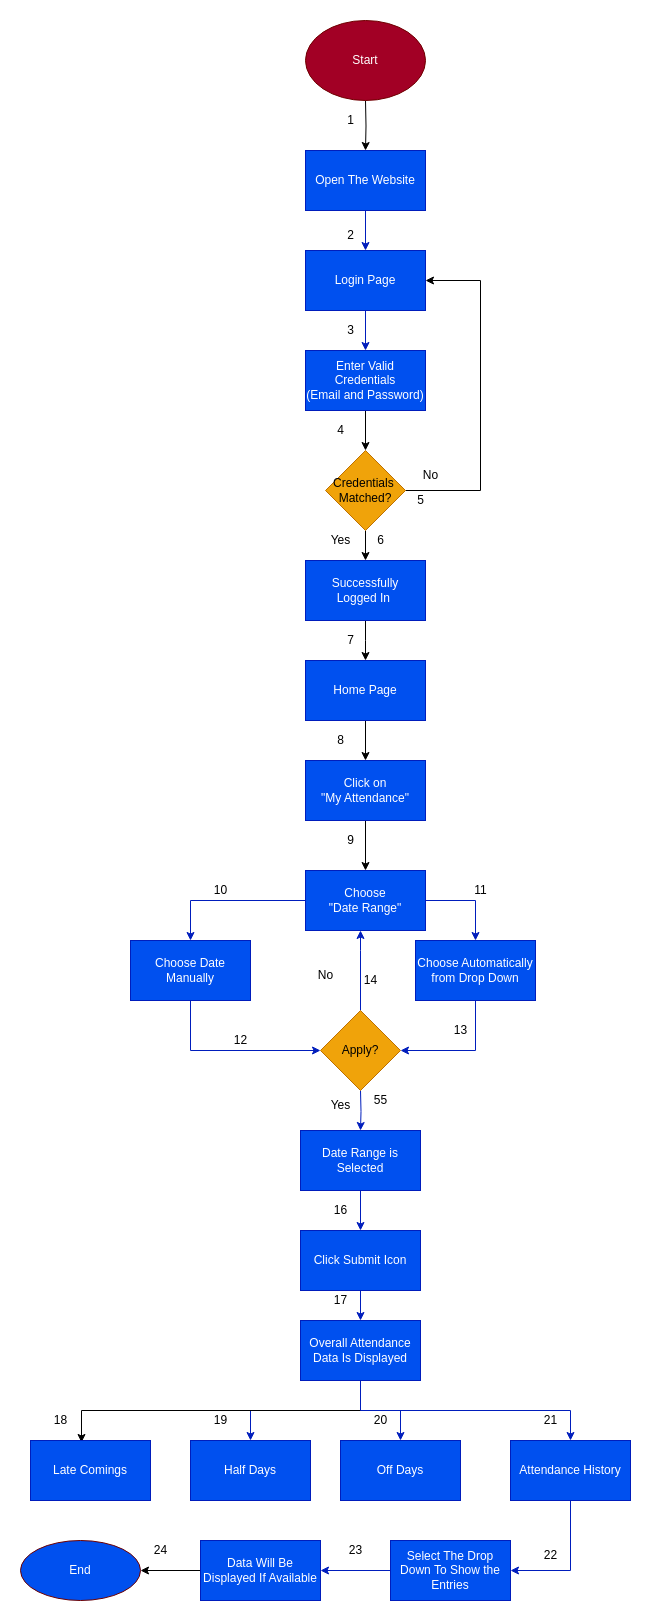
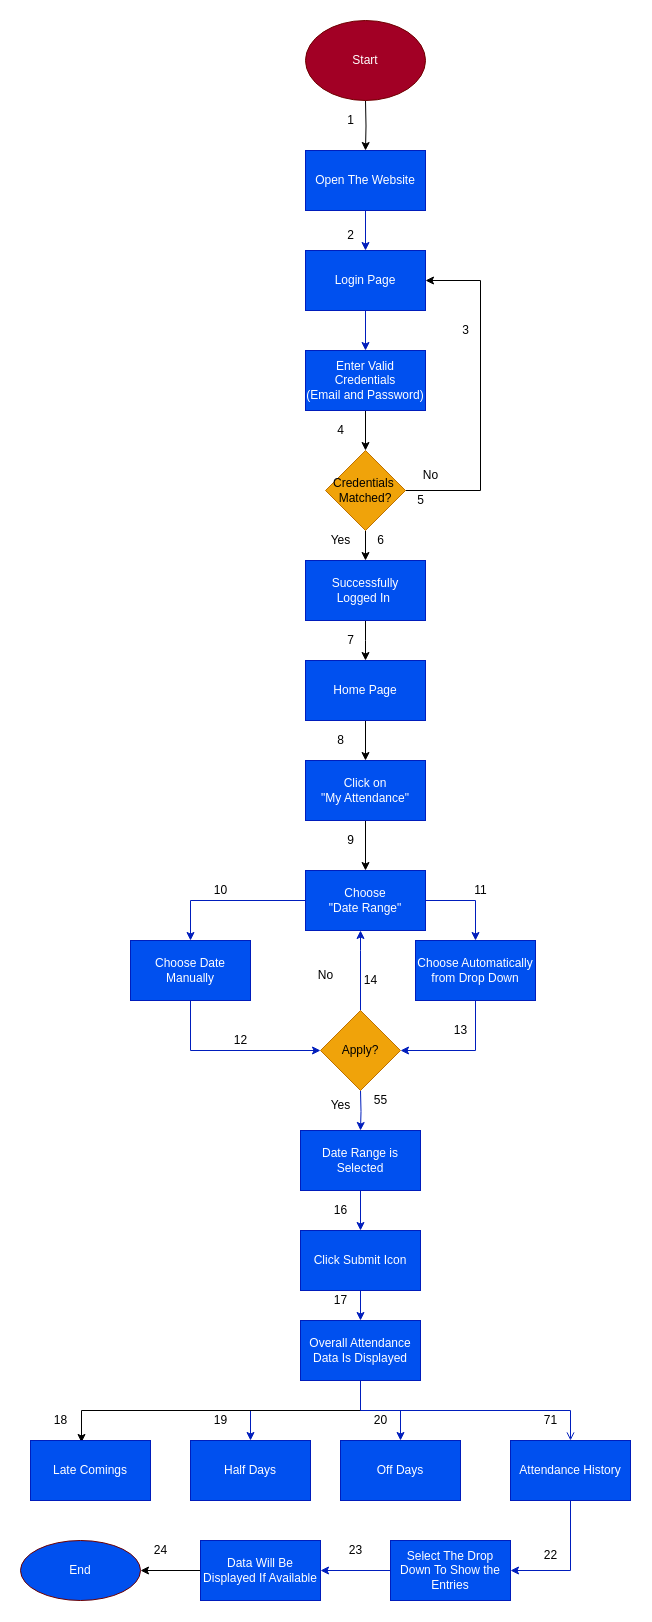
node "3": moved (351, 331) -> (466, 331)
node "21": label "21" -> "71"
edge "Overall Attendance Data Is Displayed" -> "Attendance History": arrowhead classic -> open
